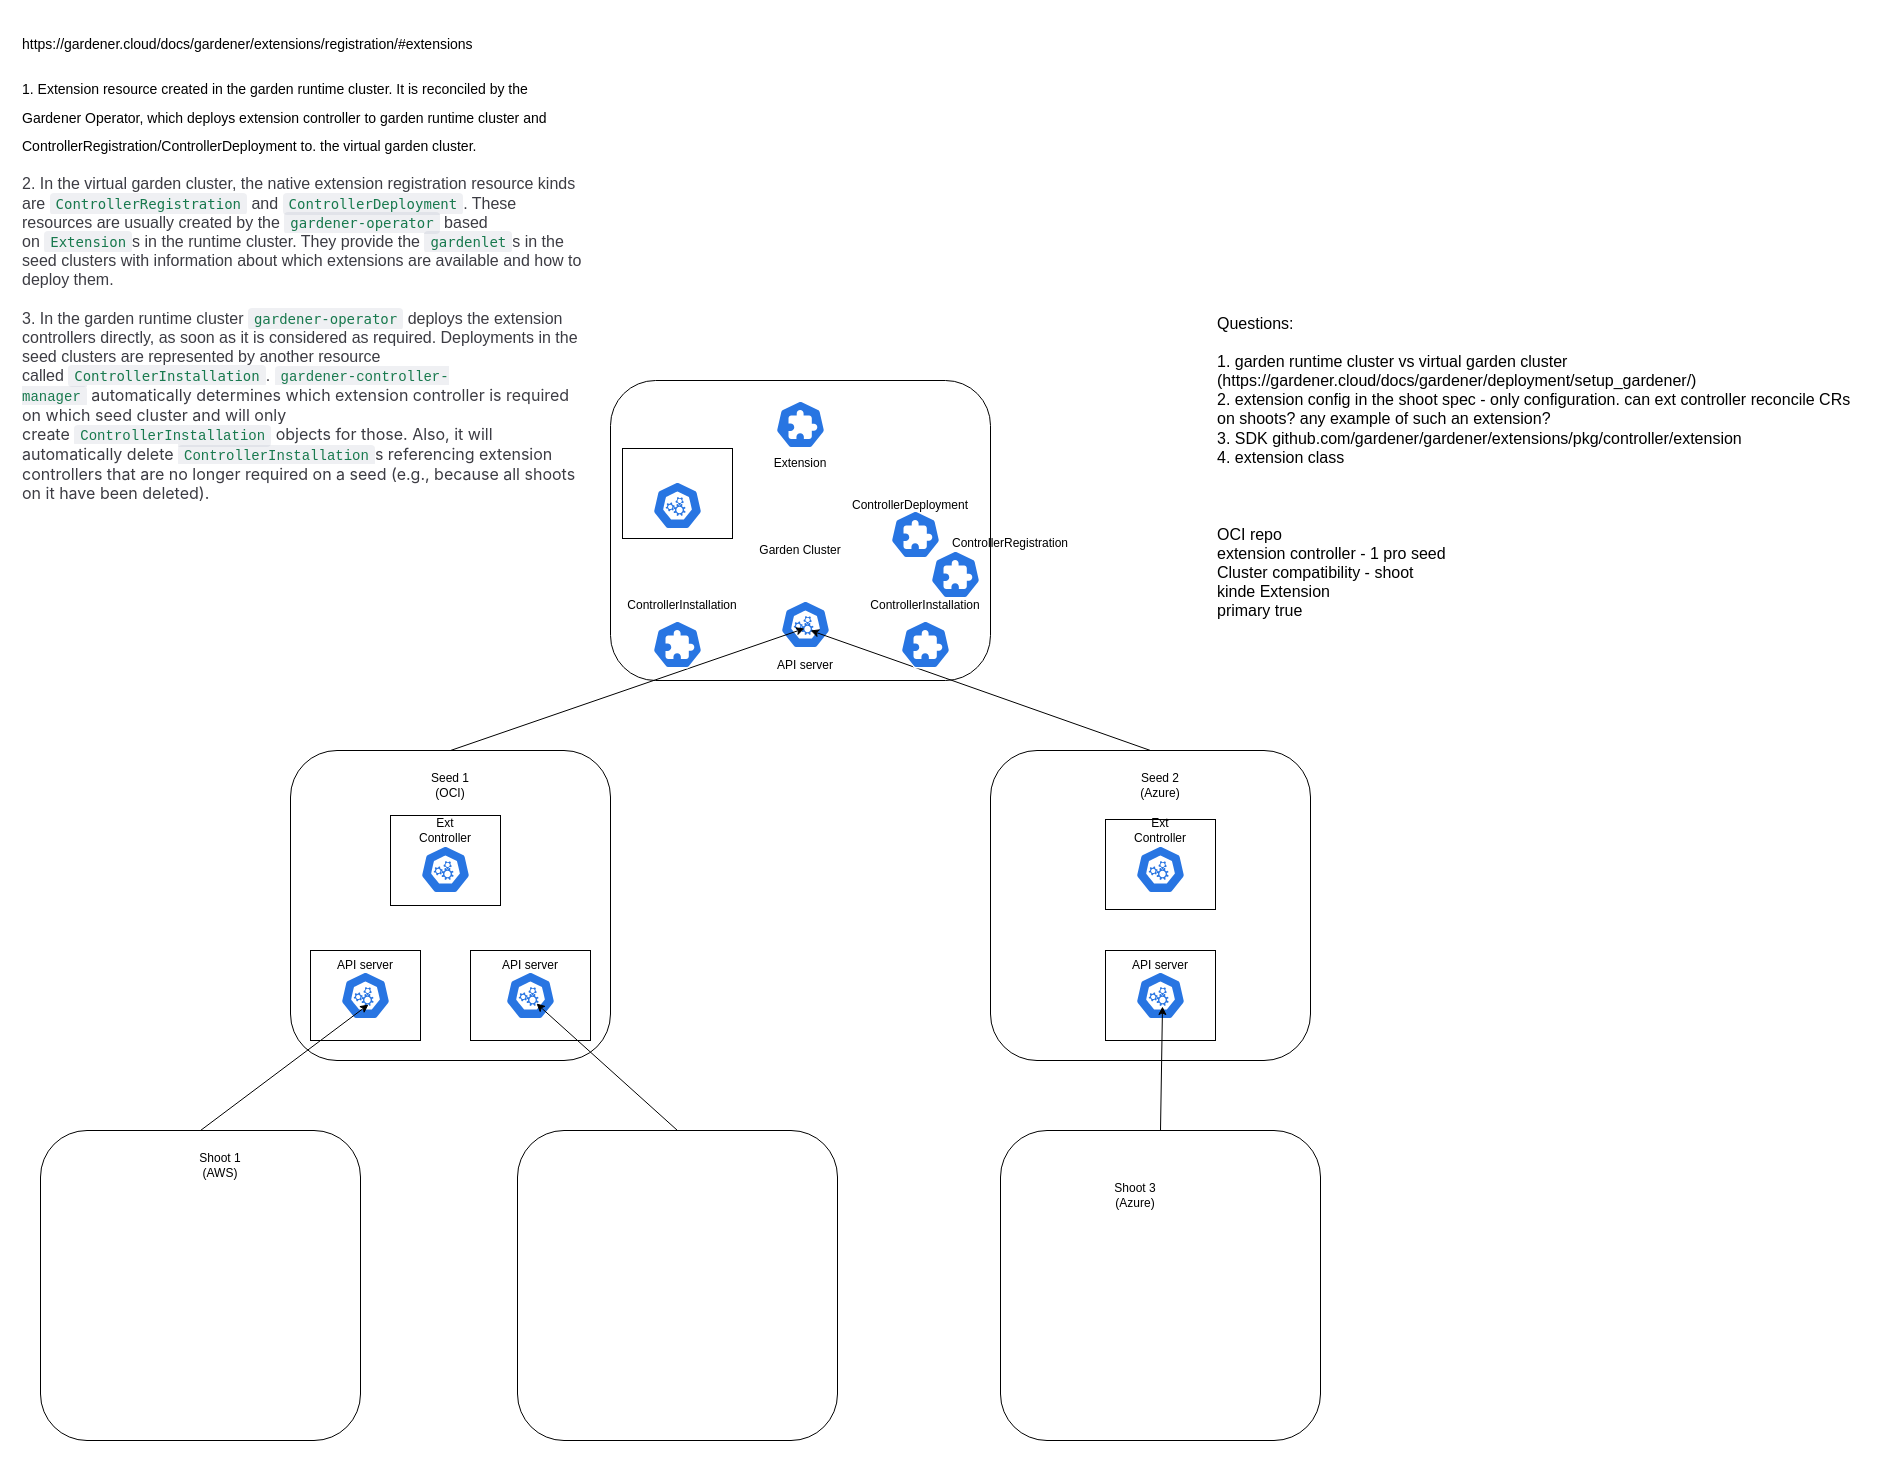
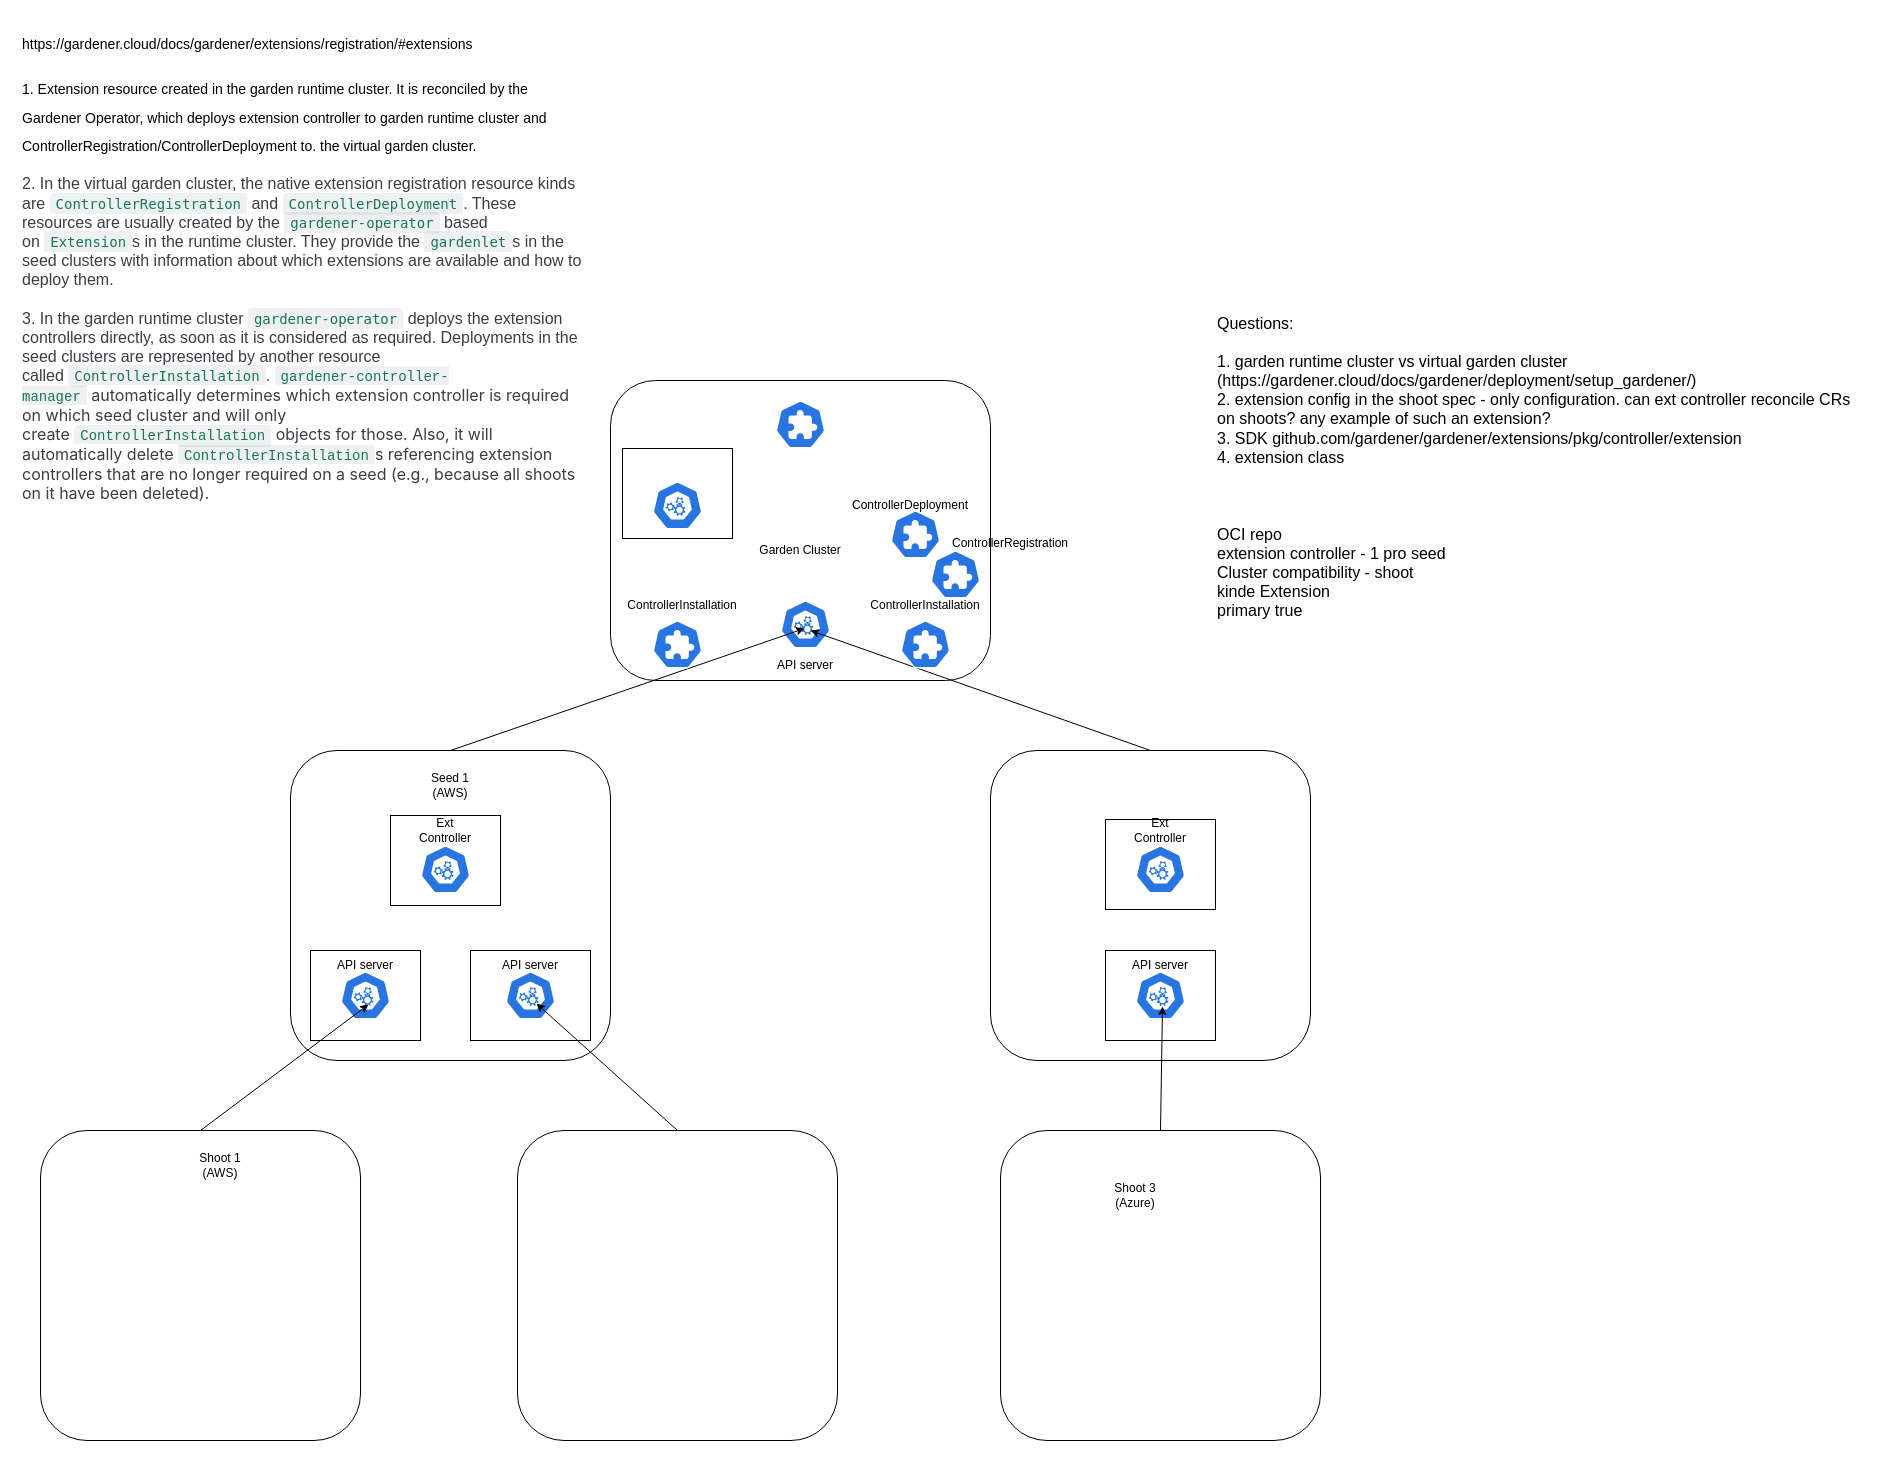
node "Extension": removed
node "Seed 1 (OCI)": label "Seed 1 (OCI)" -> "Seed 1 (AWS)"
node "Seed 2 (Azure)": removed
